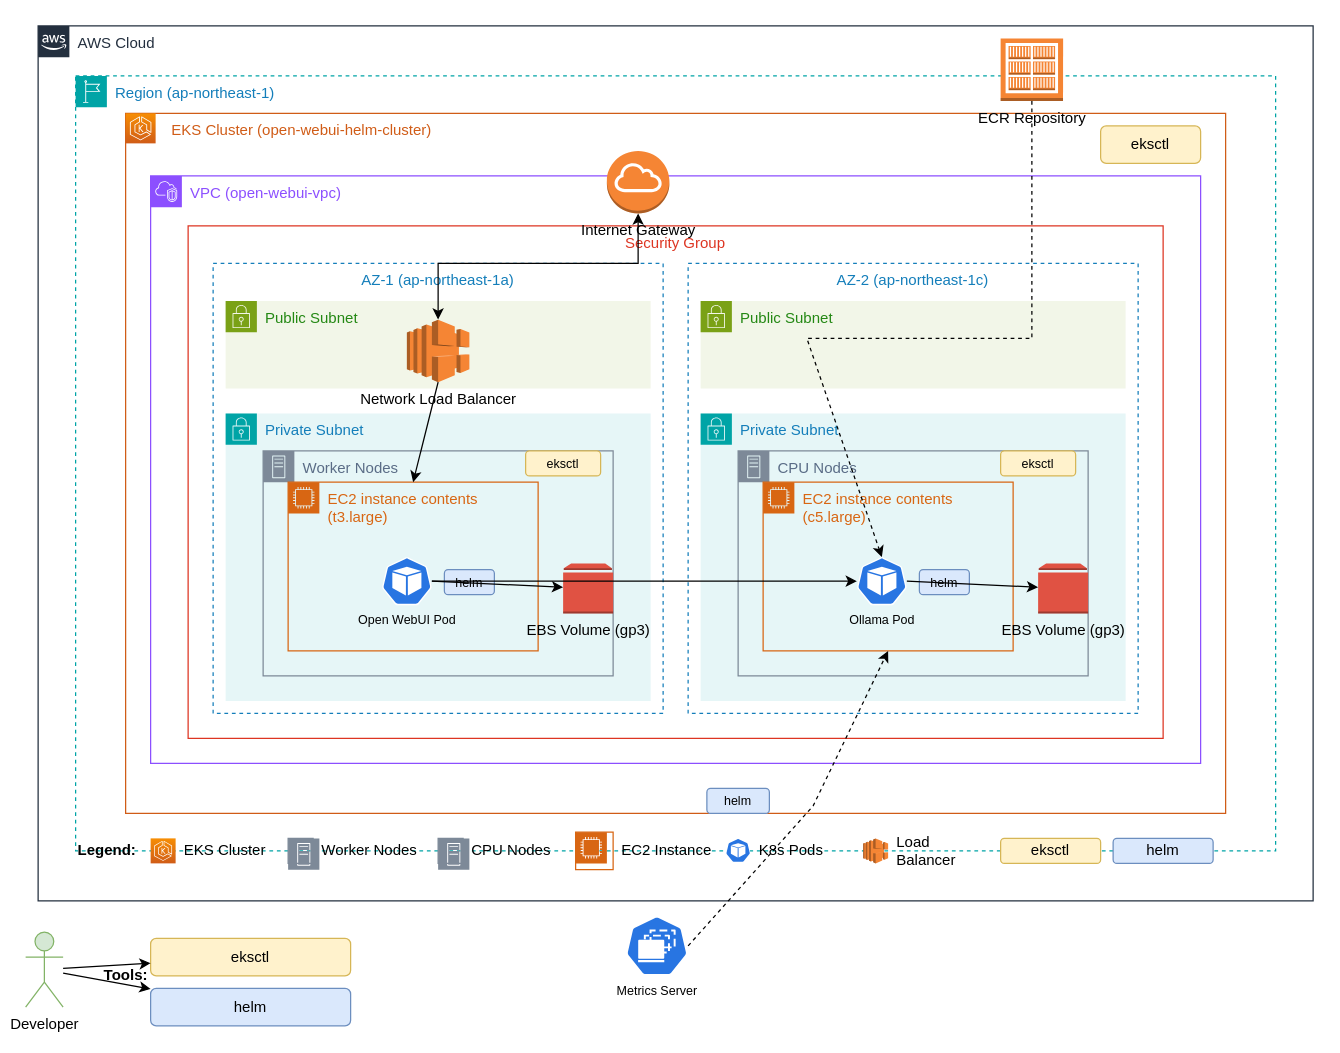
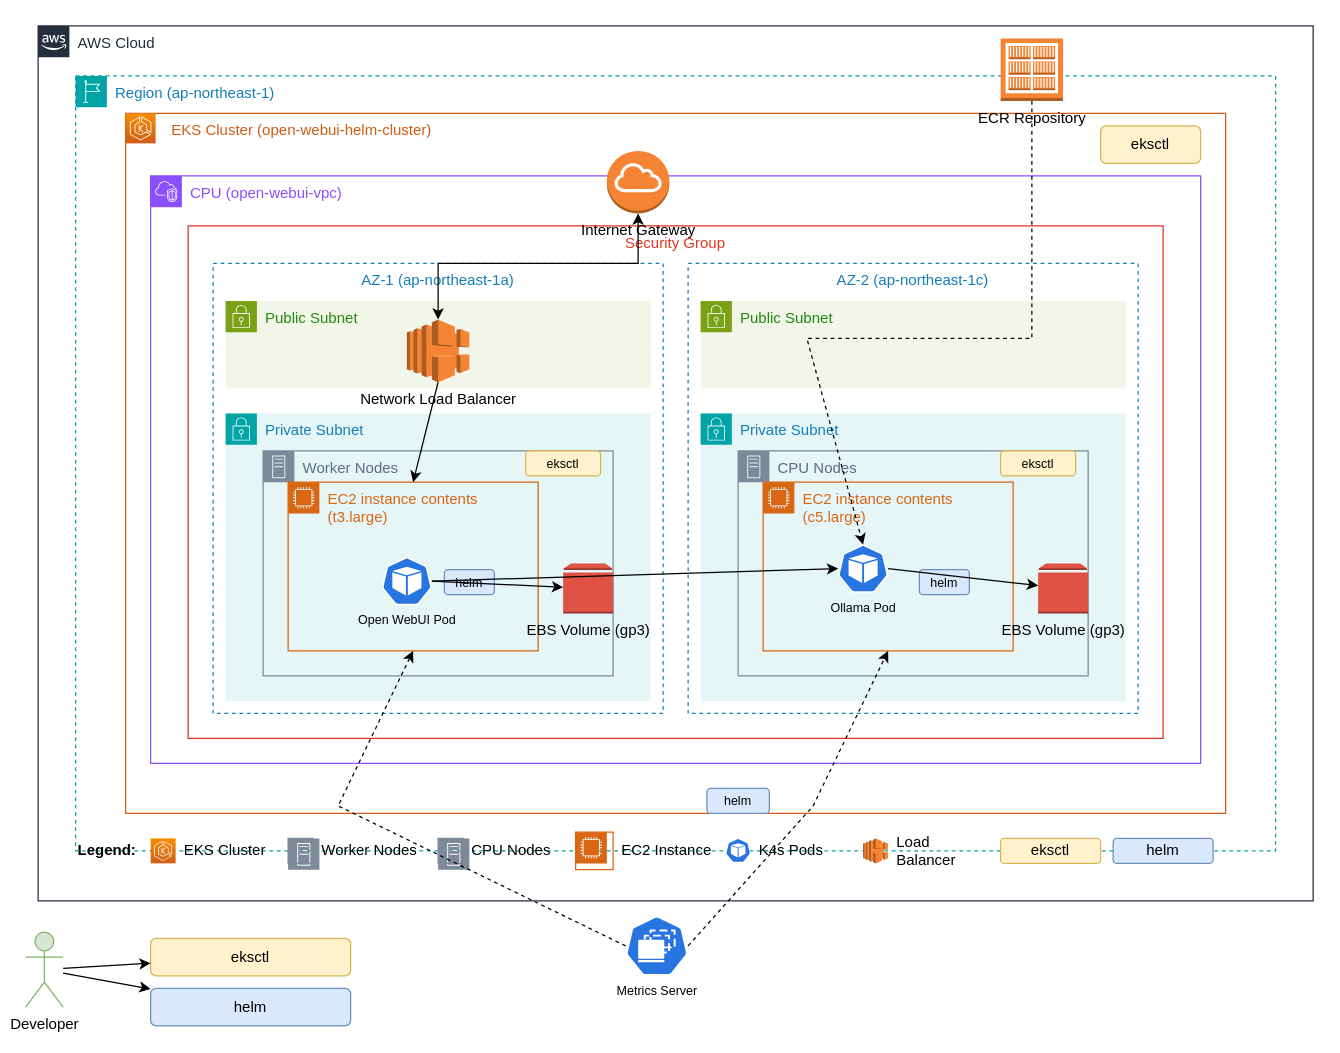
node "VPC (open-webui-vpc)": label "VPC (open-webui-vpc)" -> "CPU (open-webui-vpc)"
node "Ollama Pod": moved (882, 581) -> (863, 568)
edge "Metrics Server" -> "EC2 instance contents (t3.large)": added
node "K8s Pods": label "K8s Pods" -> "K4s Pods"
node "Tools:": removed
